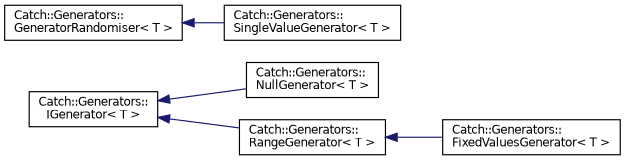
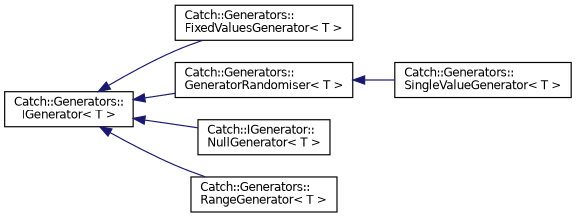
node "Catch::Generators:: NullGenerator< T >": label "Catch::Generators:: NullGenerator< T >" -> "Catch::IGenerator:: NullGenerator< T >"
edge "Catch::Generators:: GeneratorRandomiser< T >" -> "Catch::Generators:: IGenerator< T >": added
edge "Catch::Generators:: FixedValuesGenerator< T >" -> "Catch::Generators:: RangeGenerator< T >": now "Catch::Generators:: FixedValuesGenerator< T >" -> "Catch::Generators:: IGenerator< T >"
